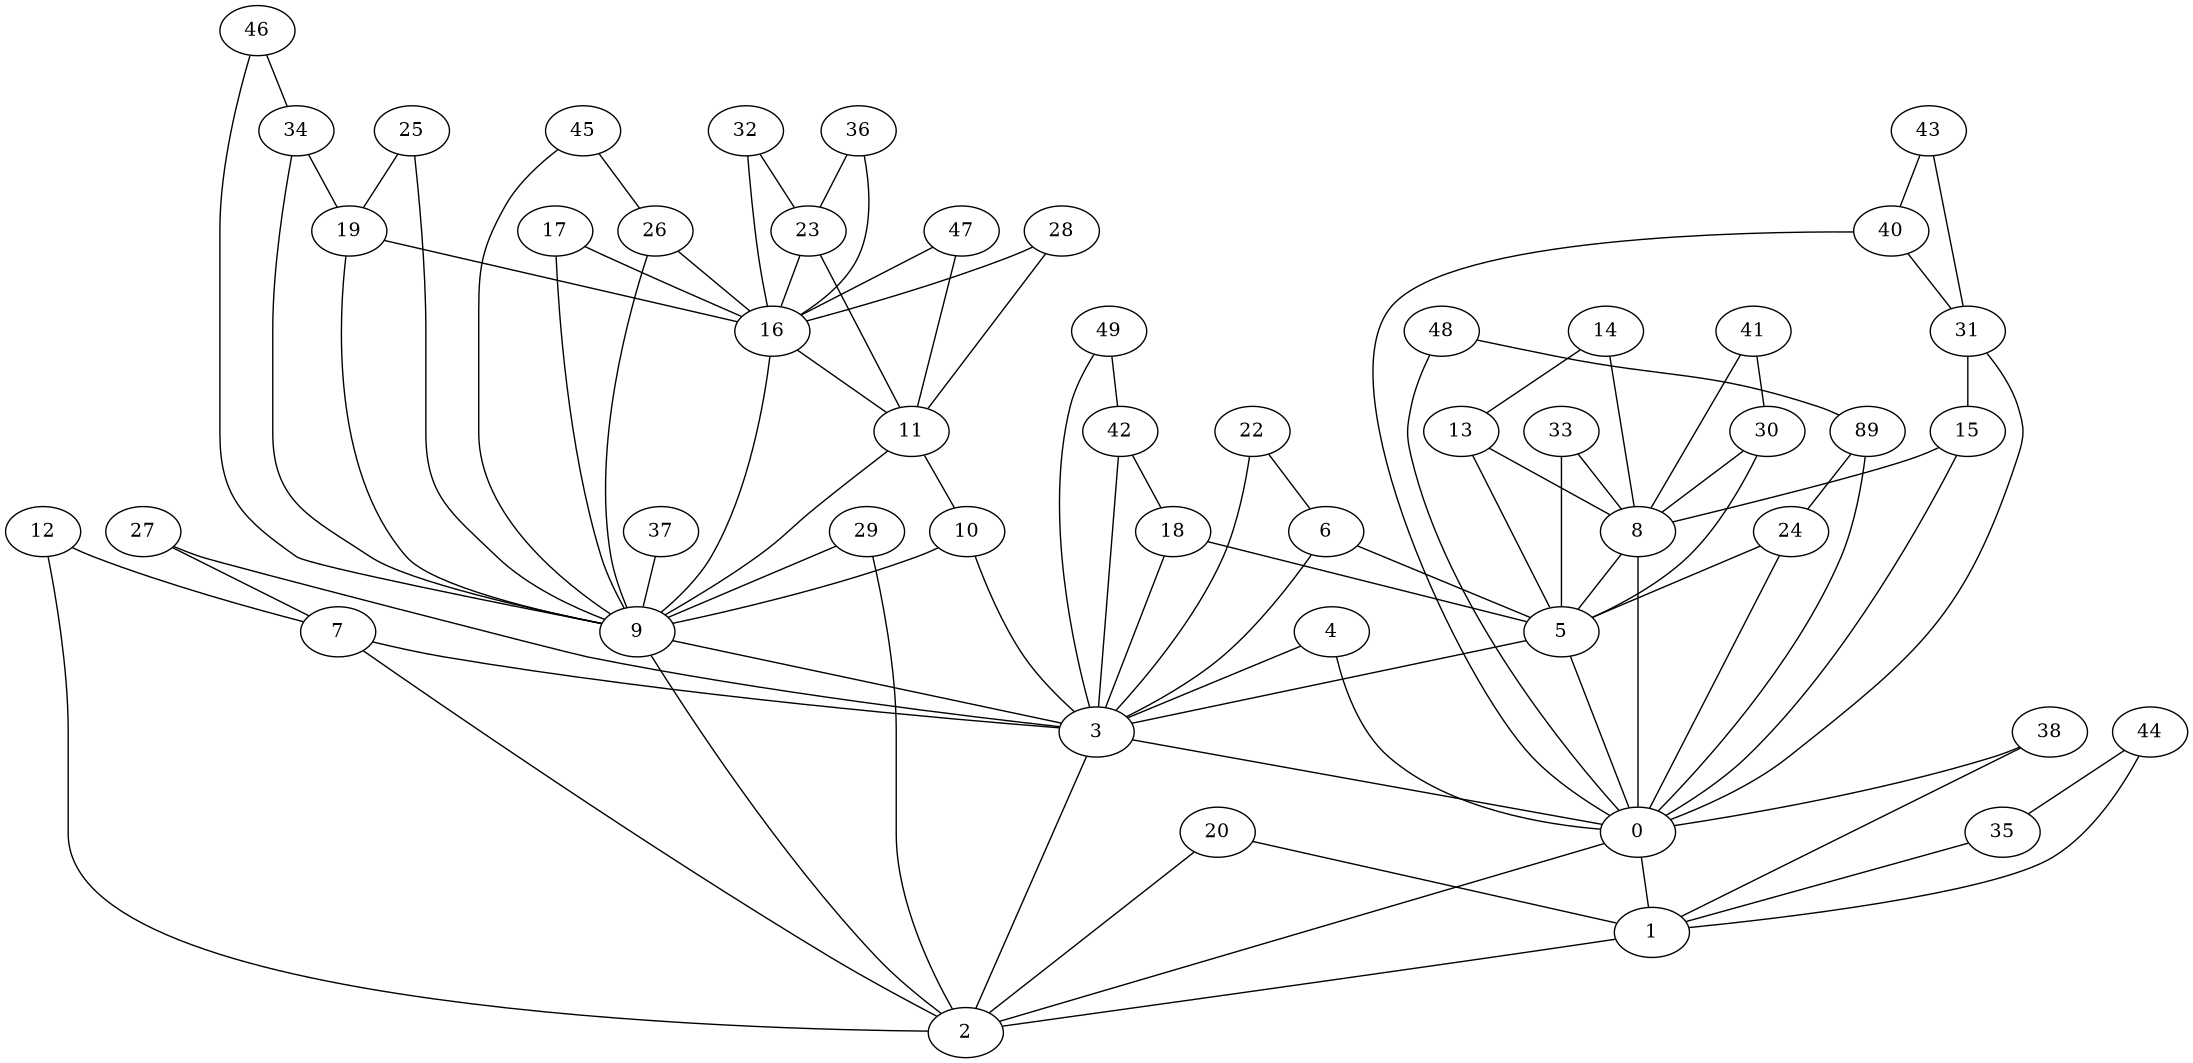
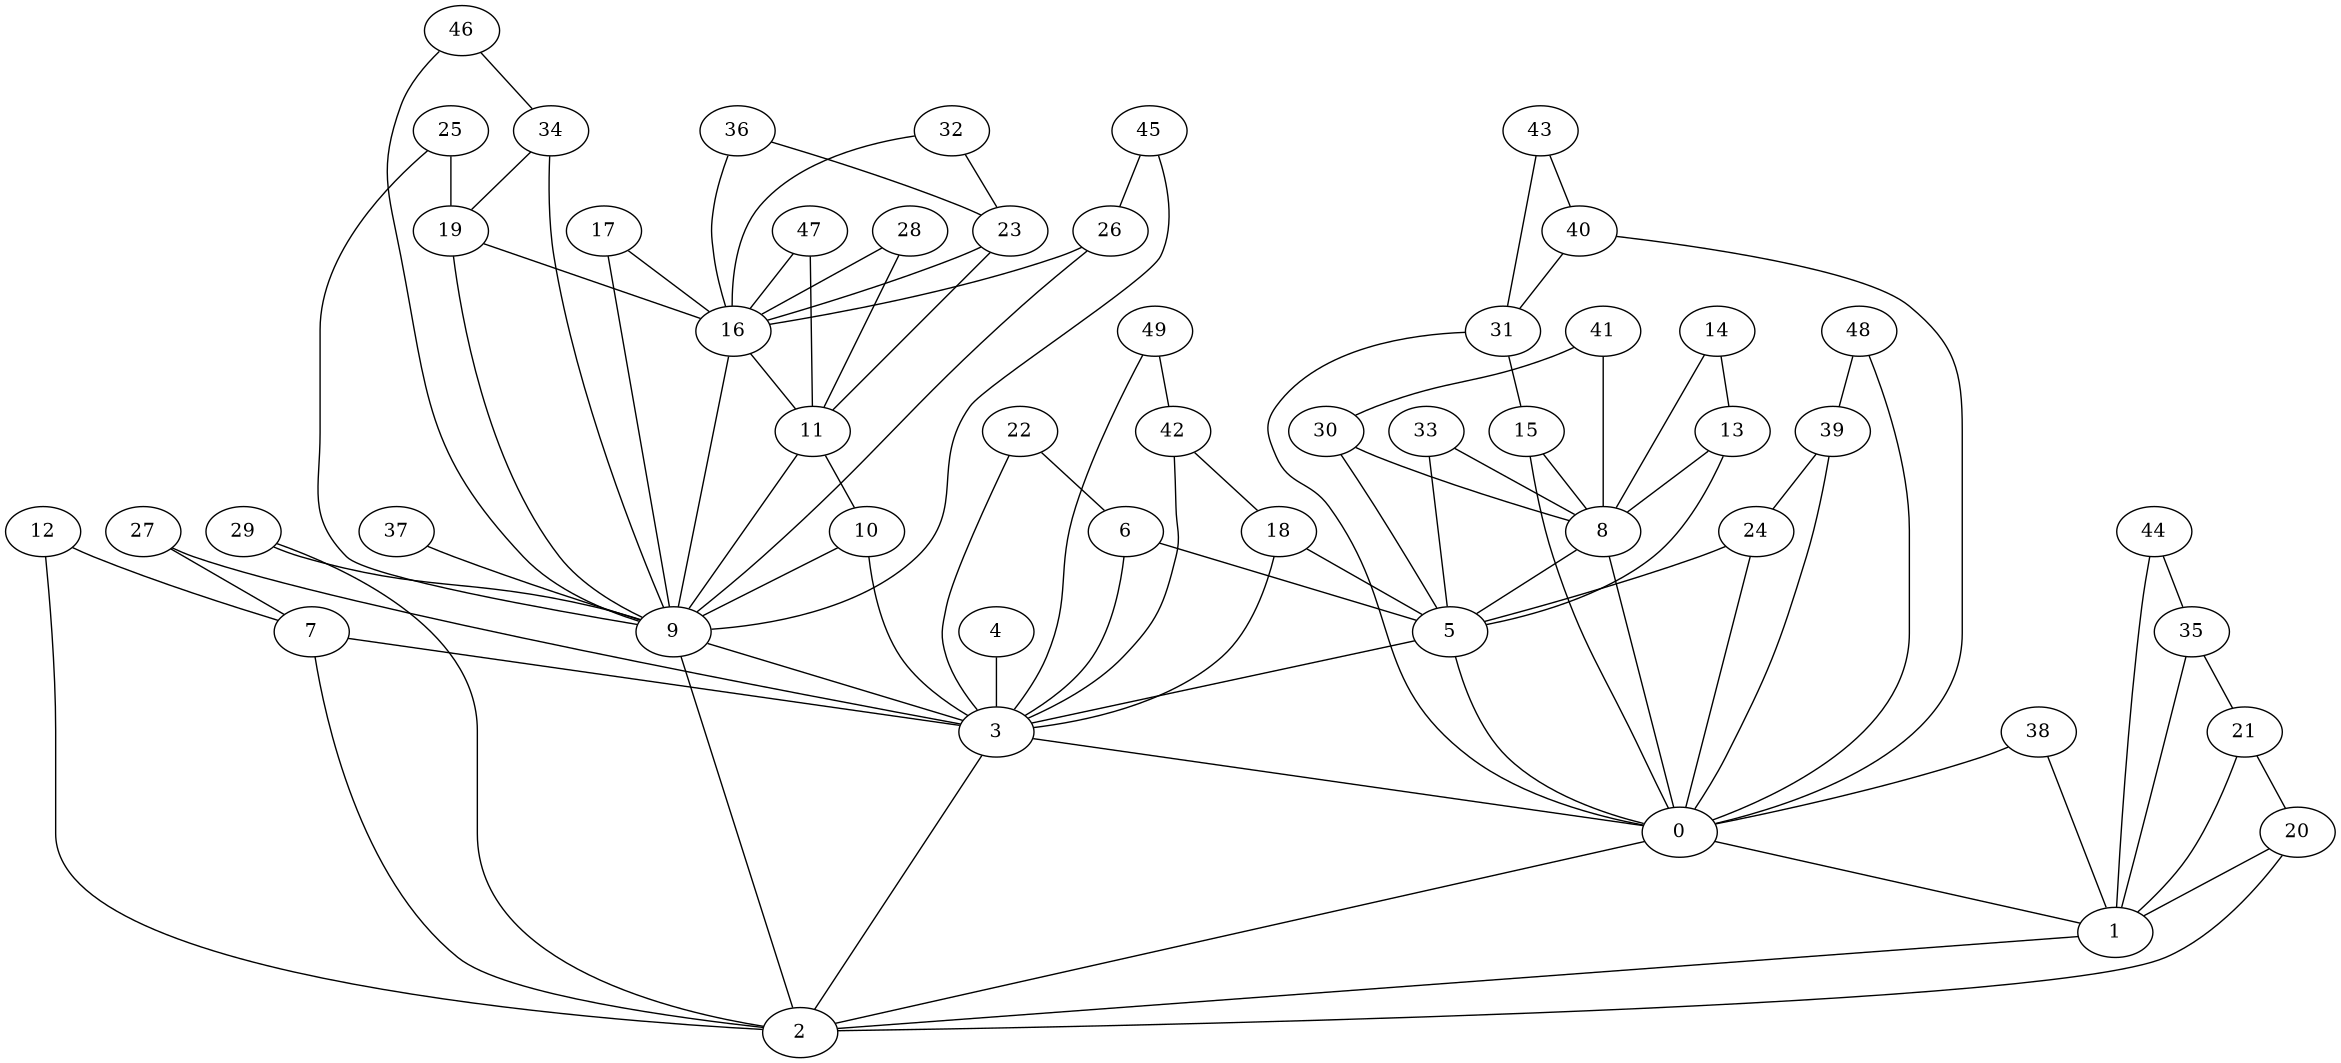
node "89": label "89" -> "39"
node "21": added
edge "4" -- "0": removed
